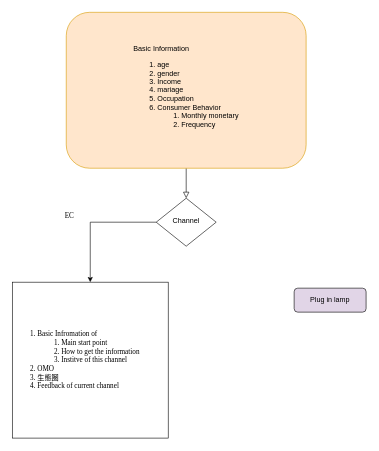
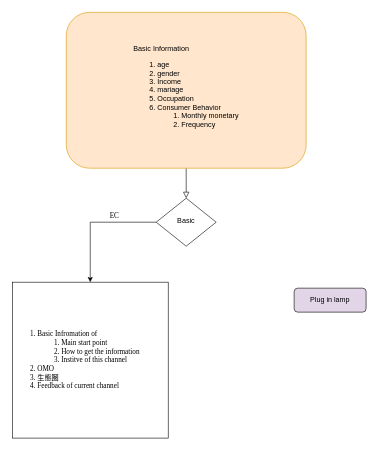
node "EC": moved (69, 216) -> (114, 216)
node "Channel": label "Channel" -> "Basic"
